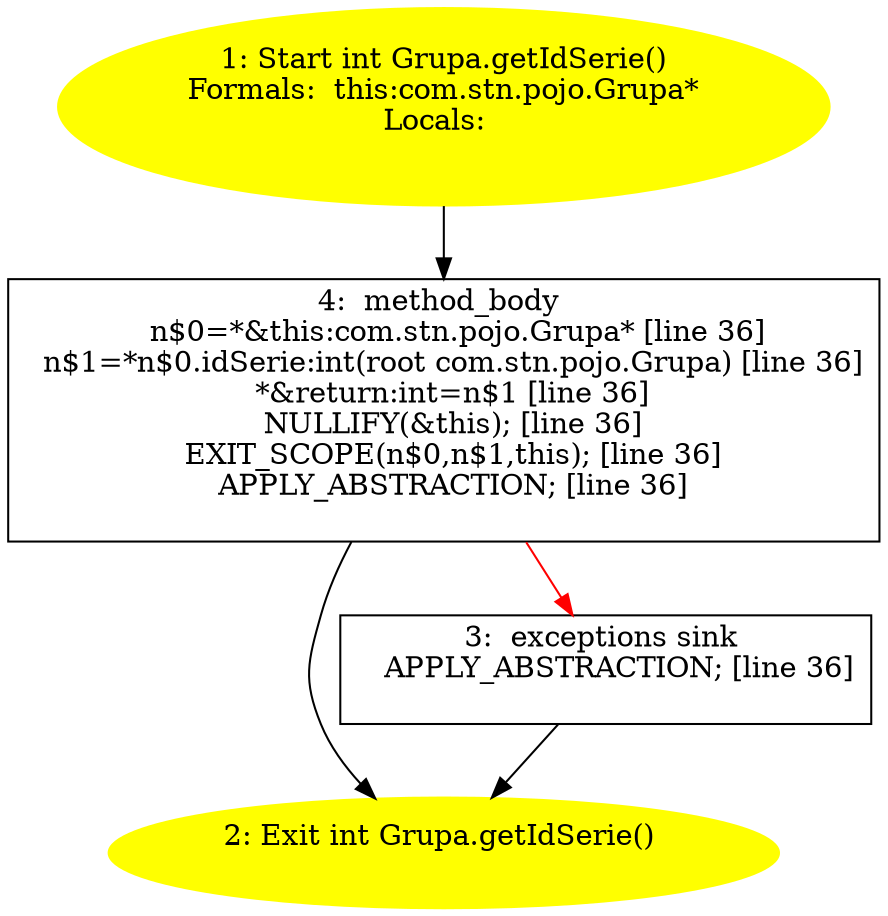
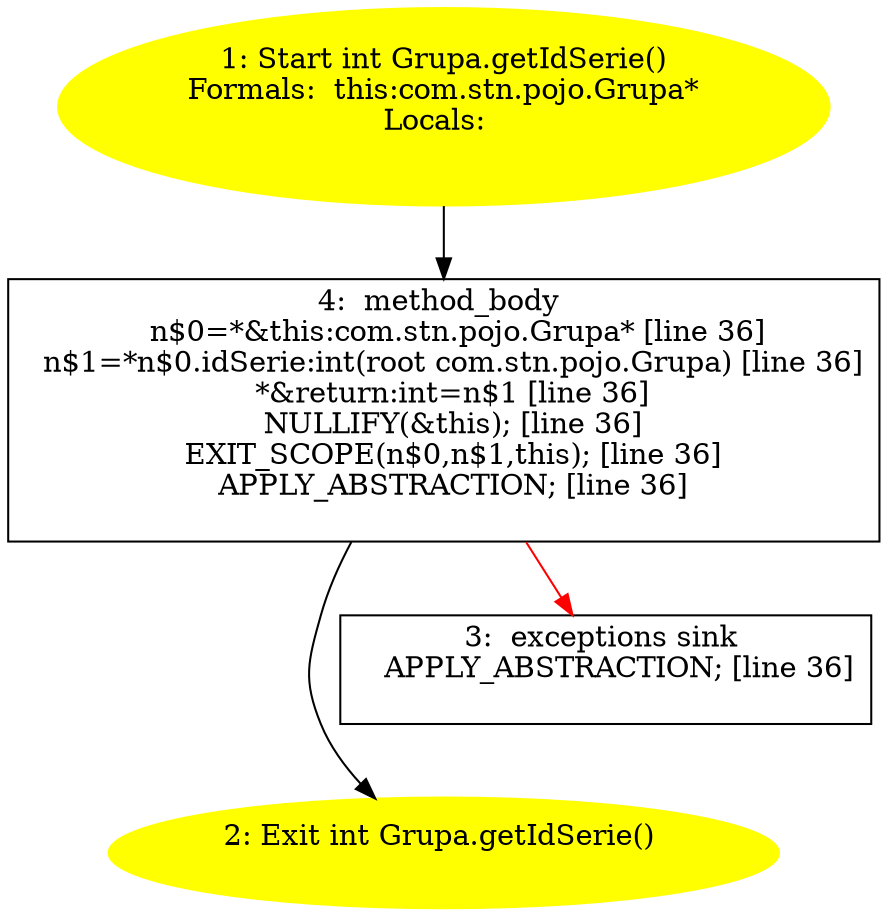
edge "3:  exceptions sink APPLY_ABSTRACTION; [line 36]" -> "2: Exit int Grupa.getIdSerie()": removed
